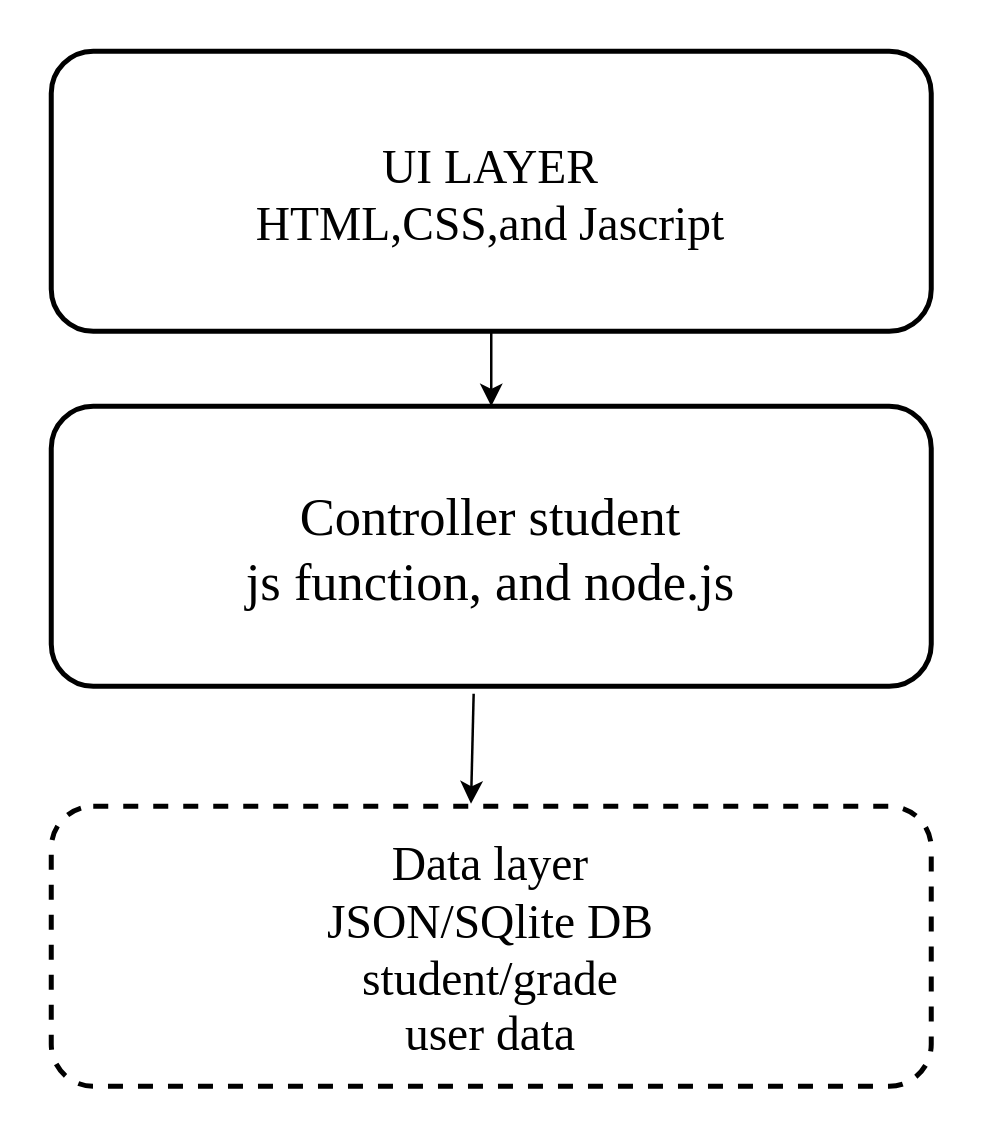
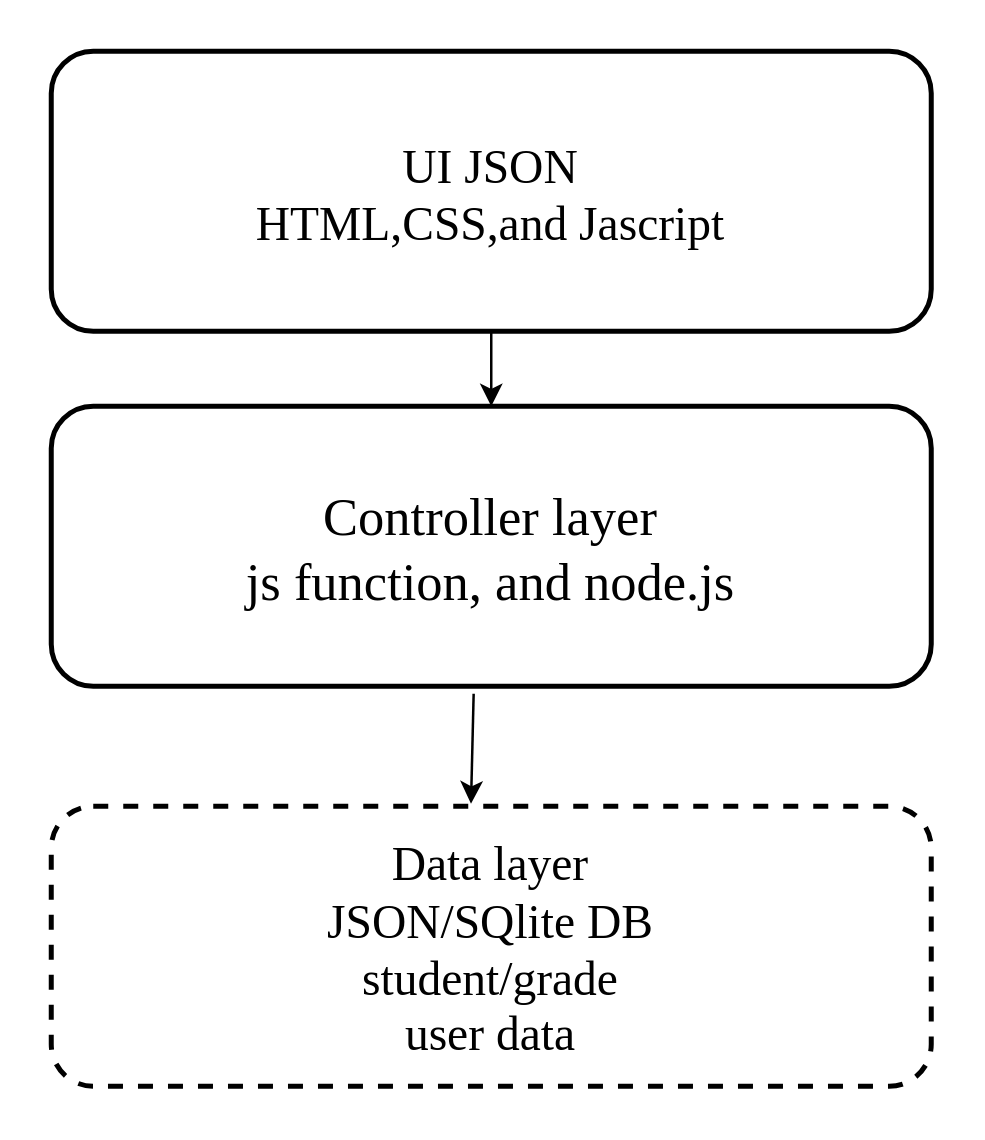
node "UI LAYER HTML,CSS,and Jascript": label "UI LAYER HTML,CSS,and Jascript" -> "UI JSON HTML,CSS,and Jascript"
node "Controller student js function, and node.js": label "Controller student js function, and node.js" -> "Controller layer js function, and node.js"
